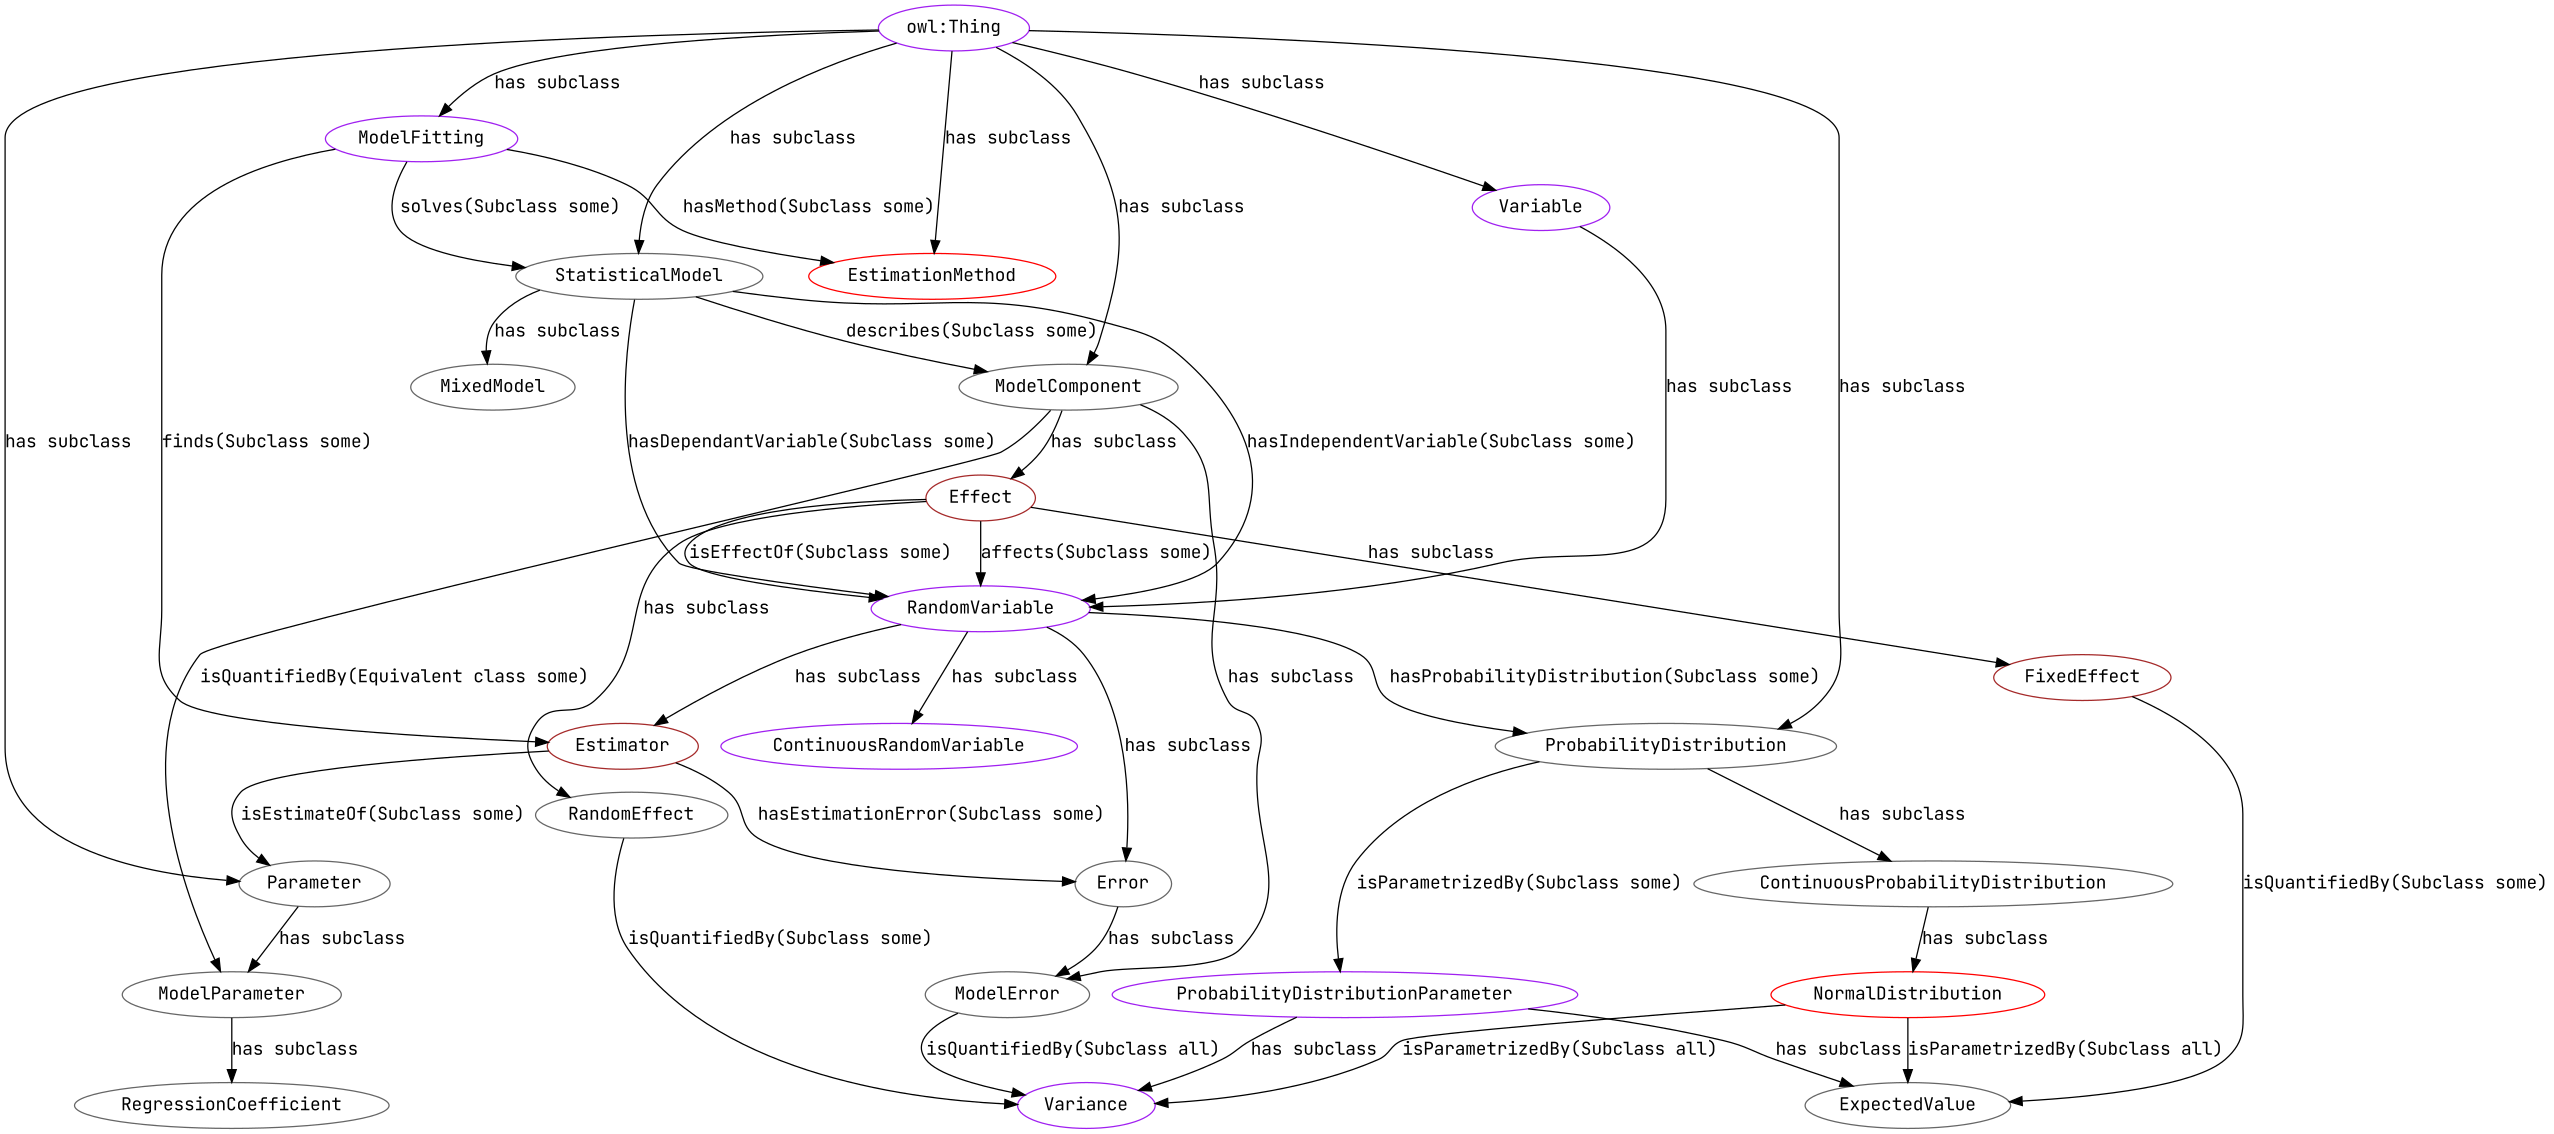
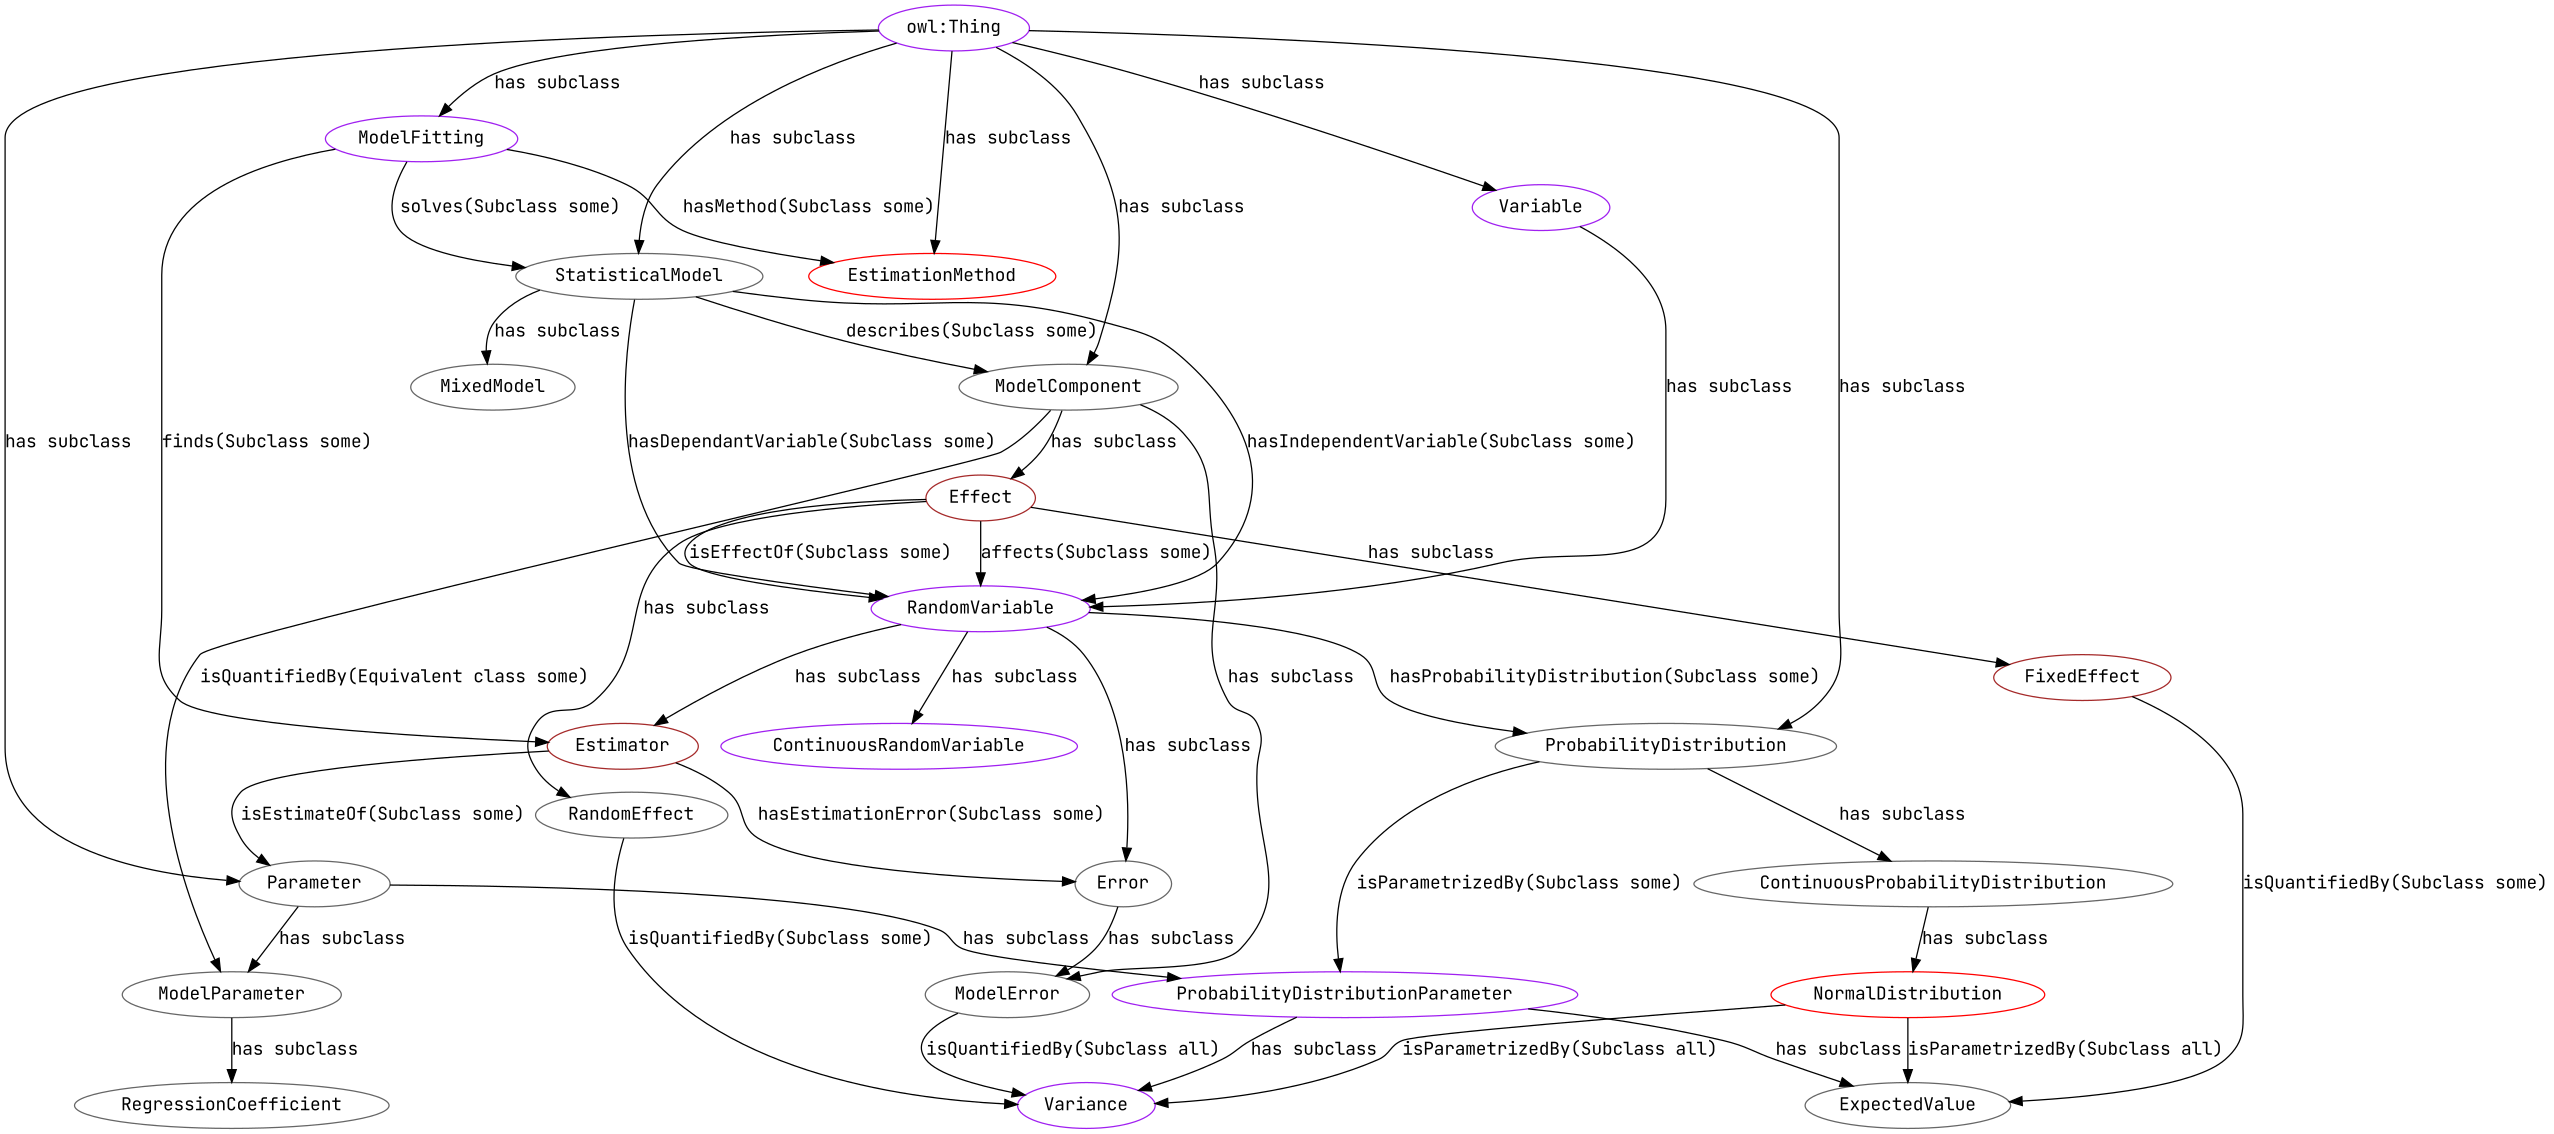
edge "Parameter" -> "ProbabilityDistributionParameter": added, label "has subclass"
